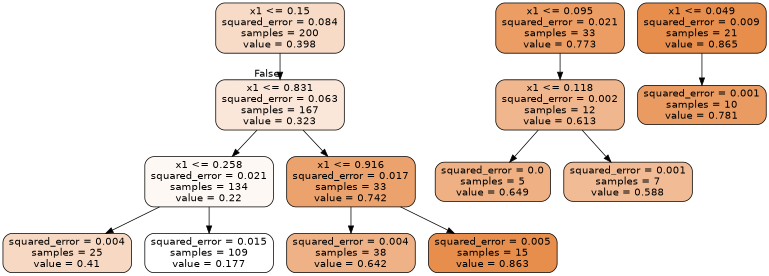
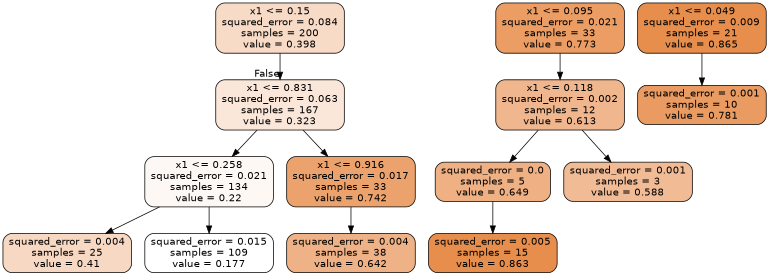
node "squared_error = 0.001 samples = 7 value = 0.588": label "squared_error = 0.001 samples = 7 value = 0.588" -> "squared_error = 0.001 samples = 3 value = 0.588"
edge "x1 <= 0.916 squared_error = 0.017 samples = 33 value = 0.742" -> "squared_error = 0.005 samples = 15 value = 0.863": now "squared_error = 0.0 samples = 5 value = 0.649" -> "squared_error = 0.005 samples = 15 value = 0.863"
